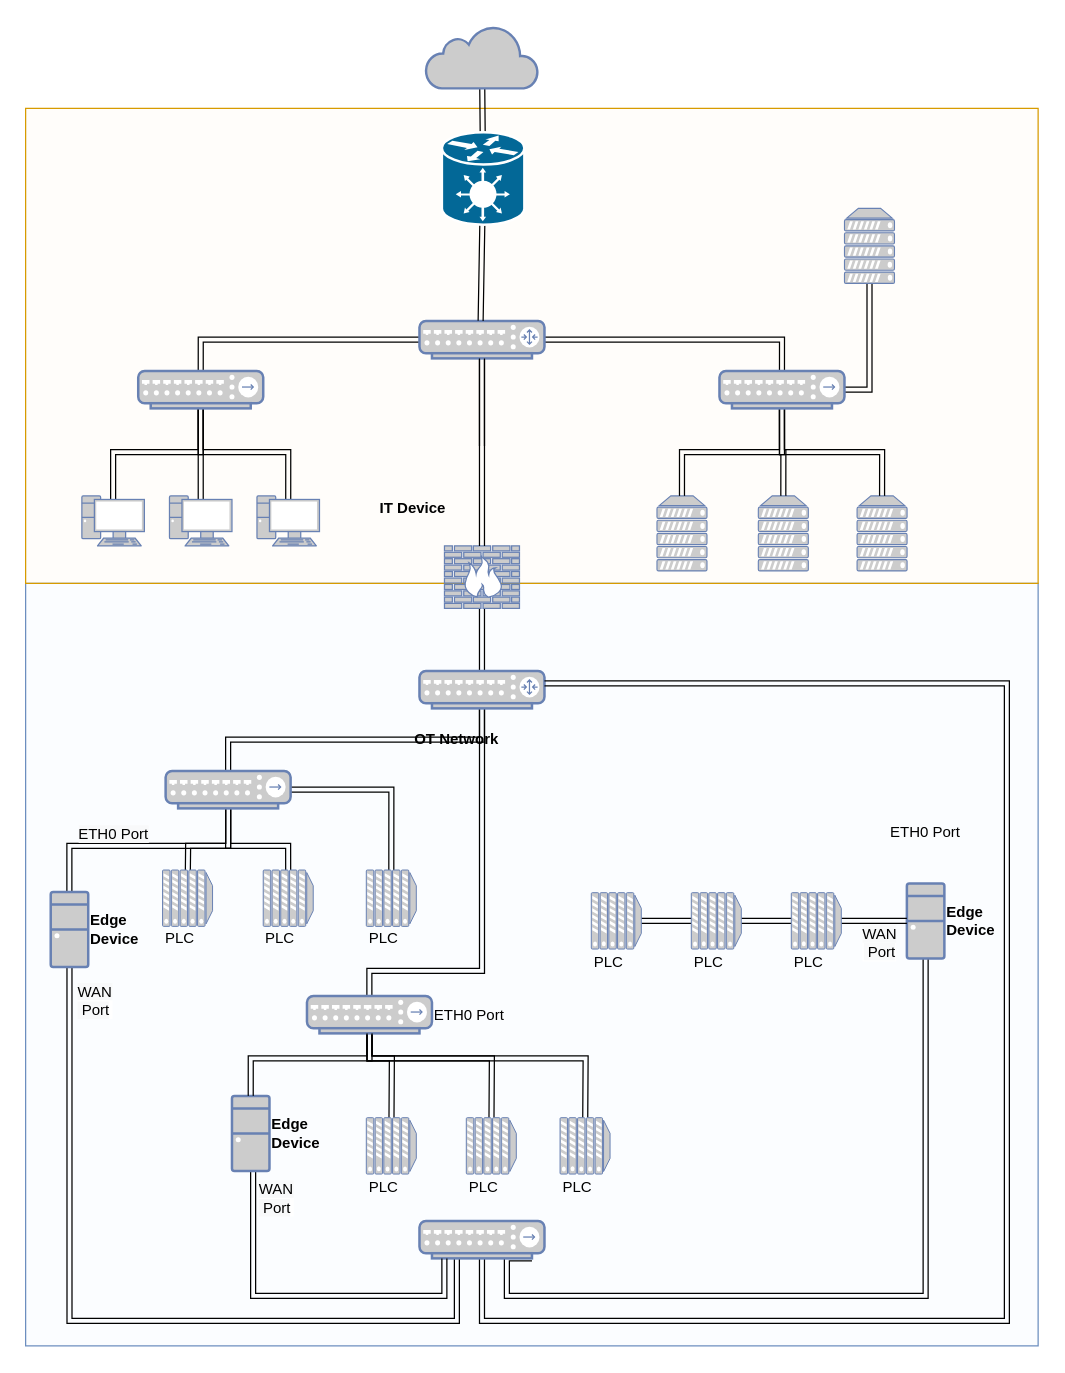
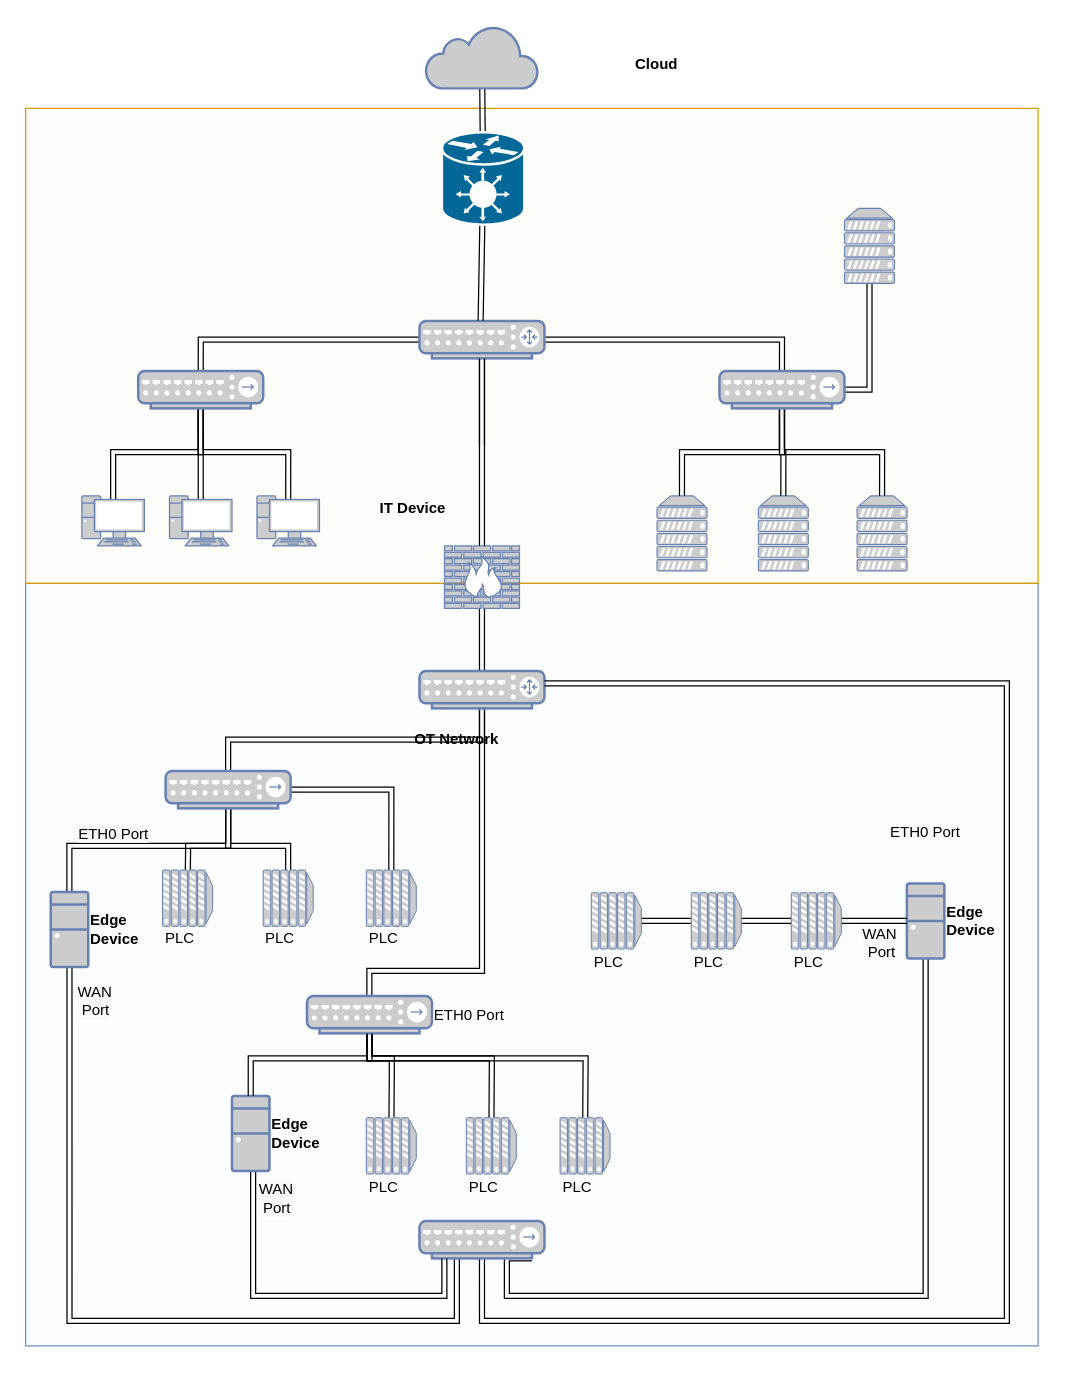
node "Cloud": added
